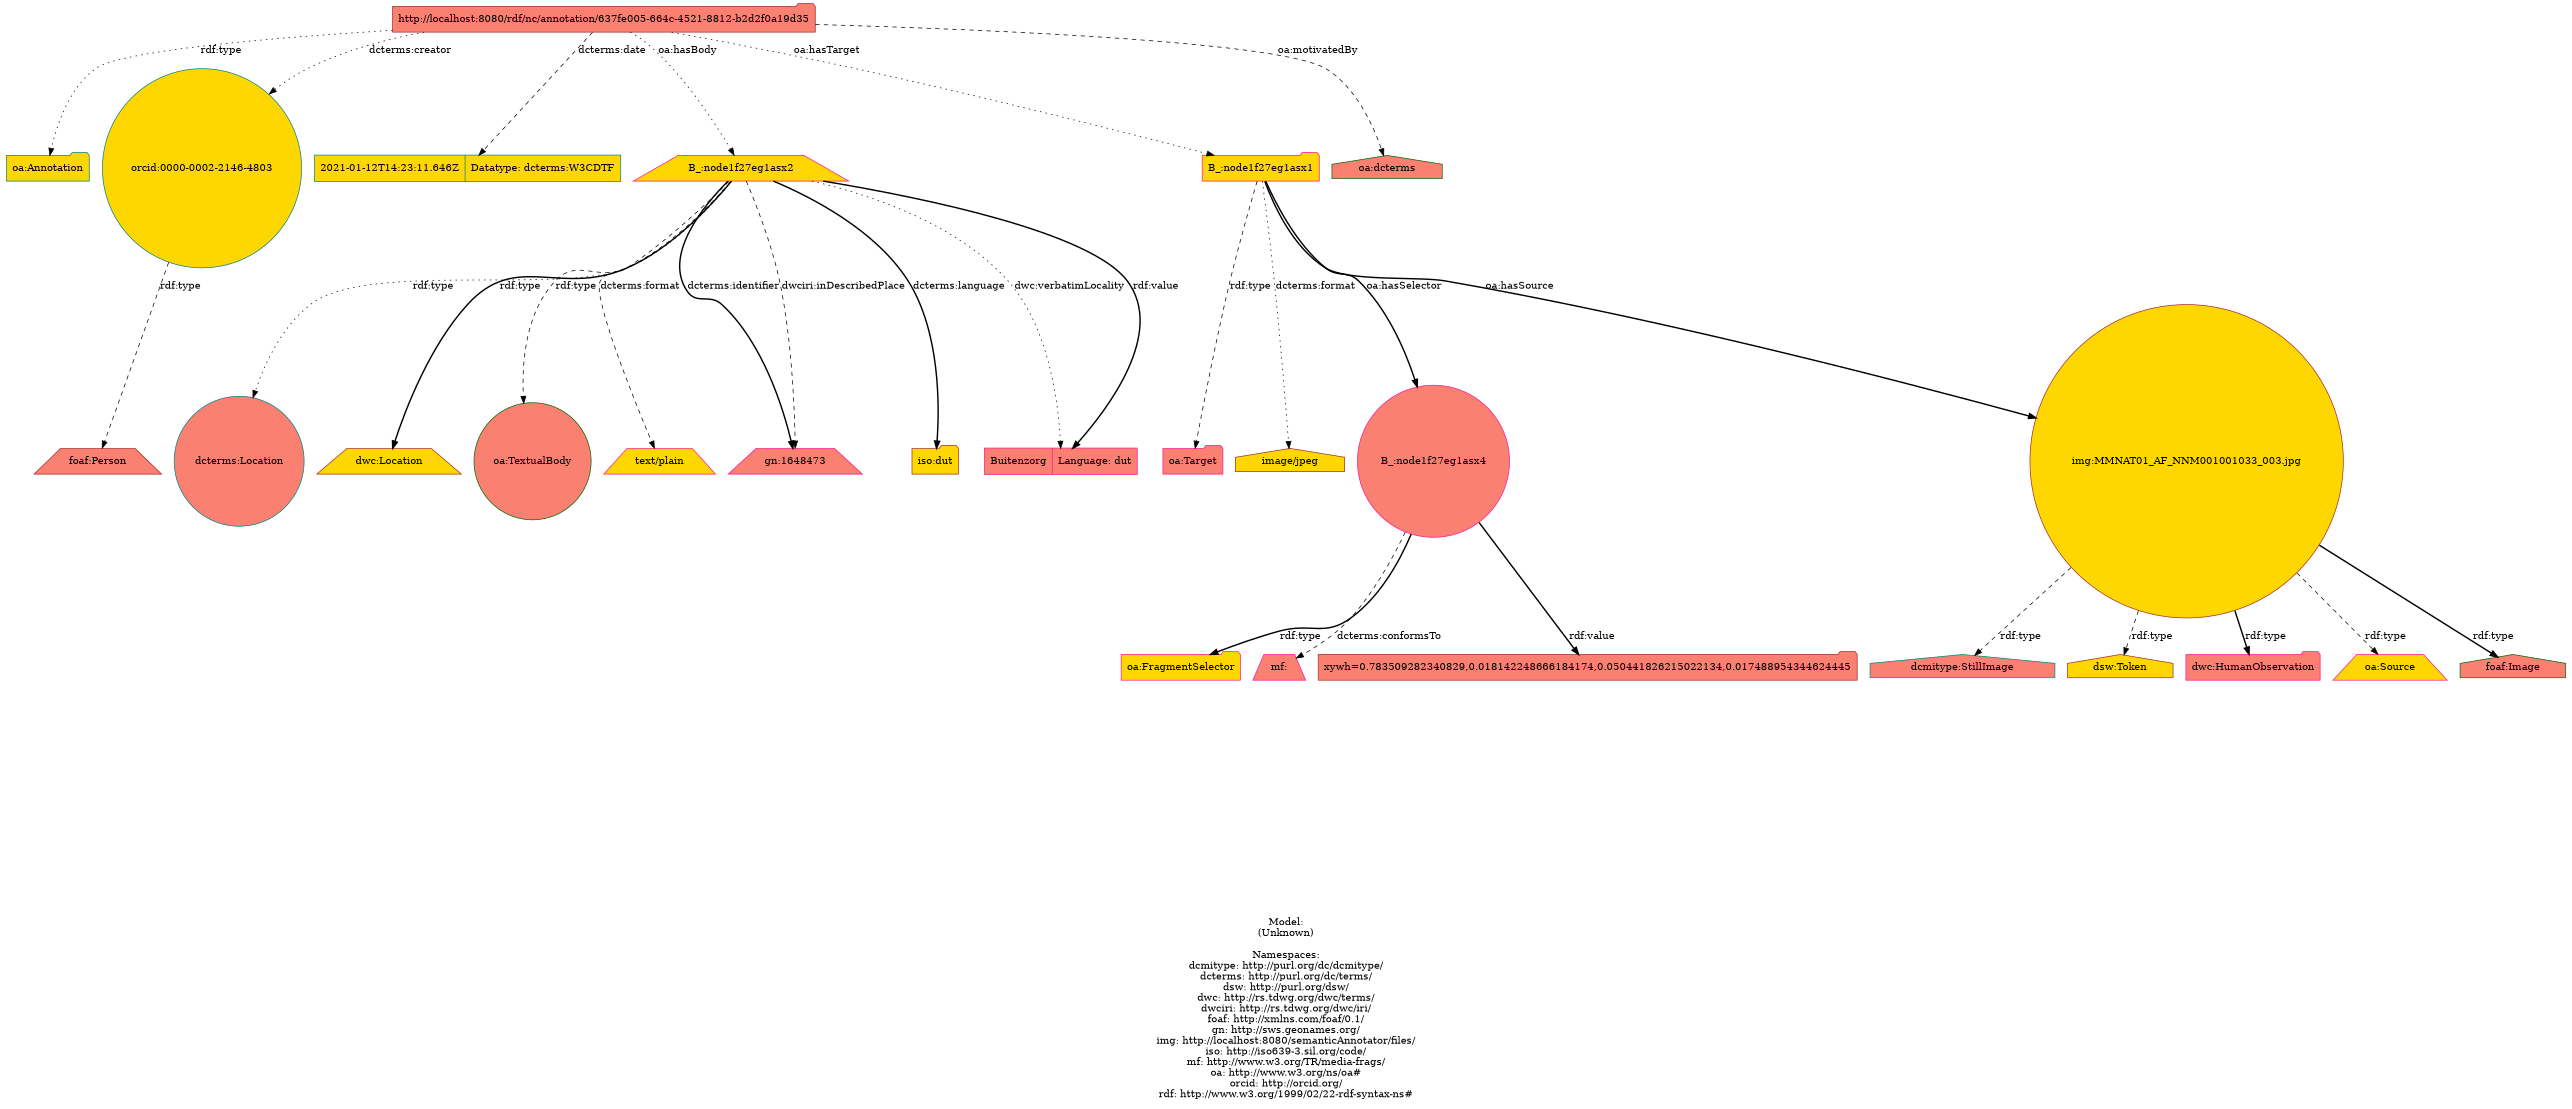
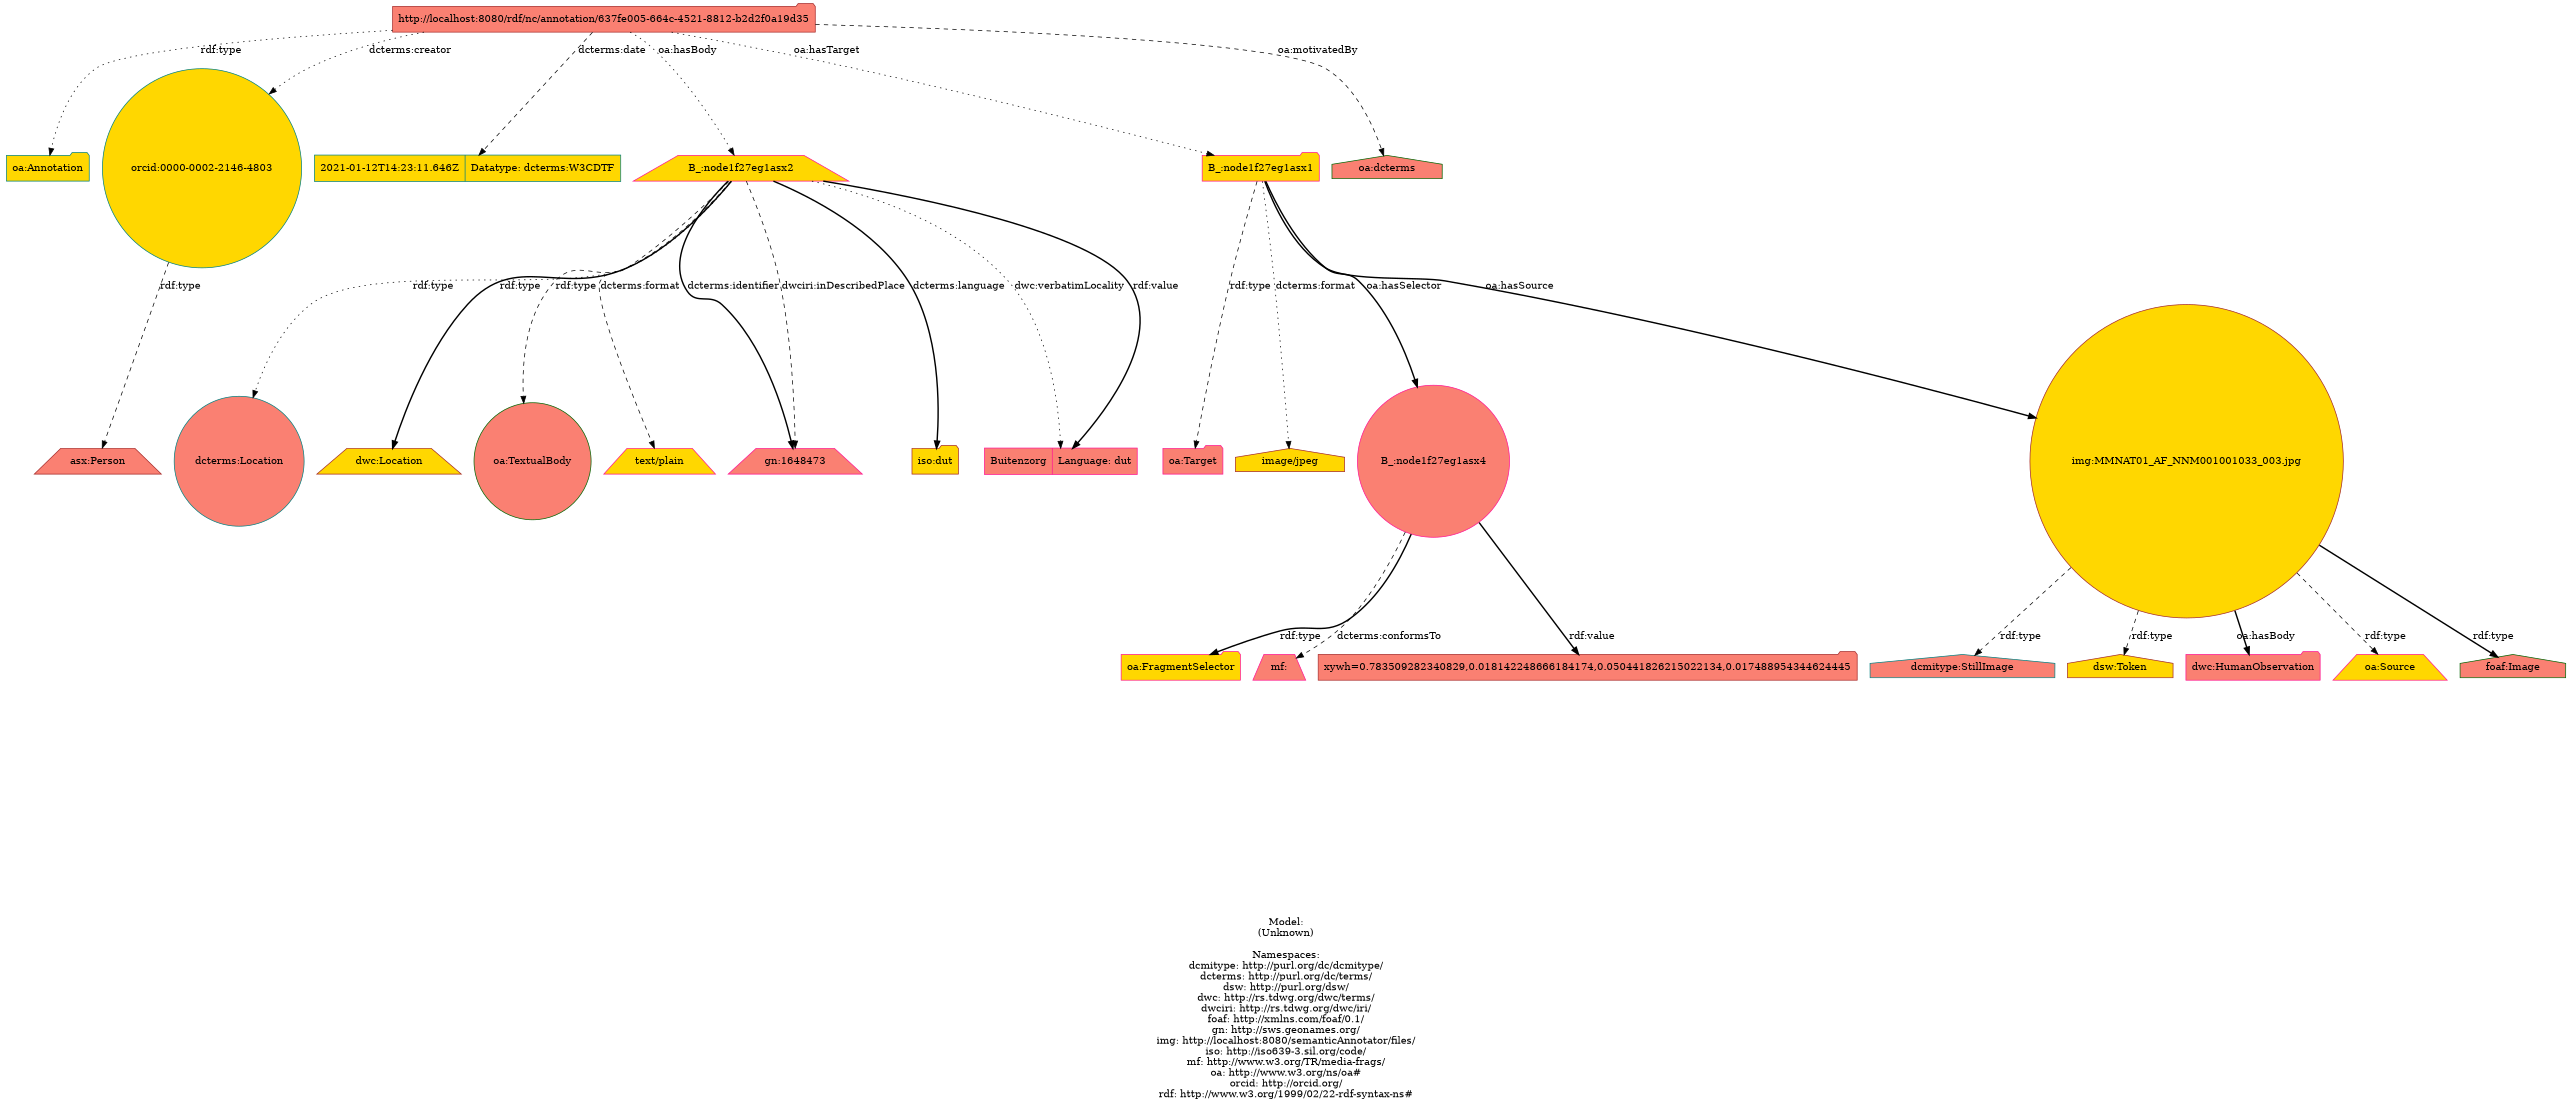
node "foaf:Person": label "foaf:Person" -> "asx:Person"
edge "img:MMNAT01_AF_NNM001001033_003.jpg" -> "dwc:HumanObservation": label "rdf:type" -> "oa:hasBody"
